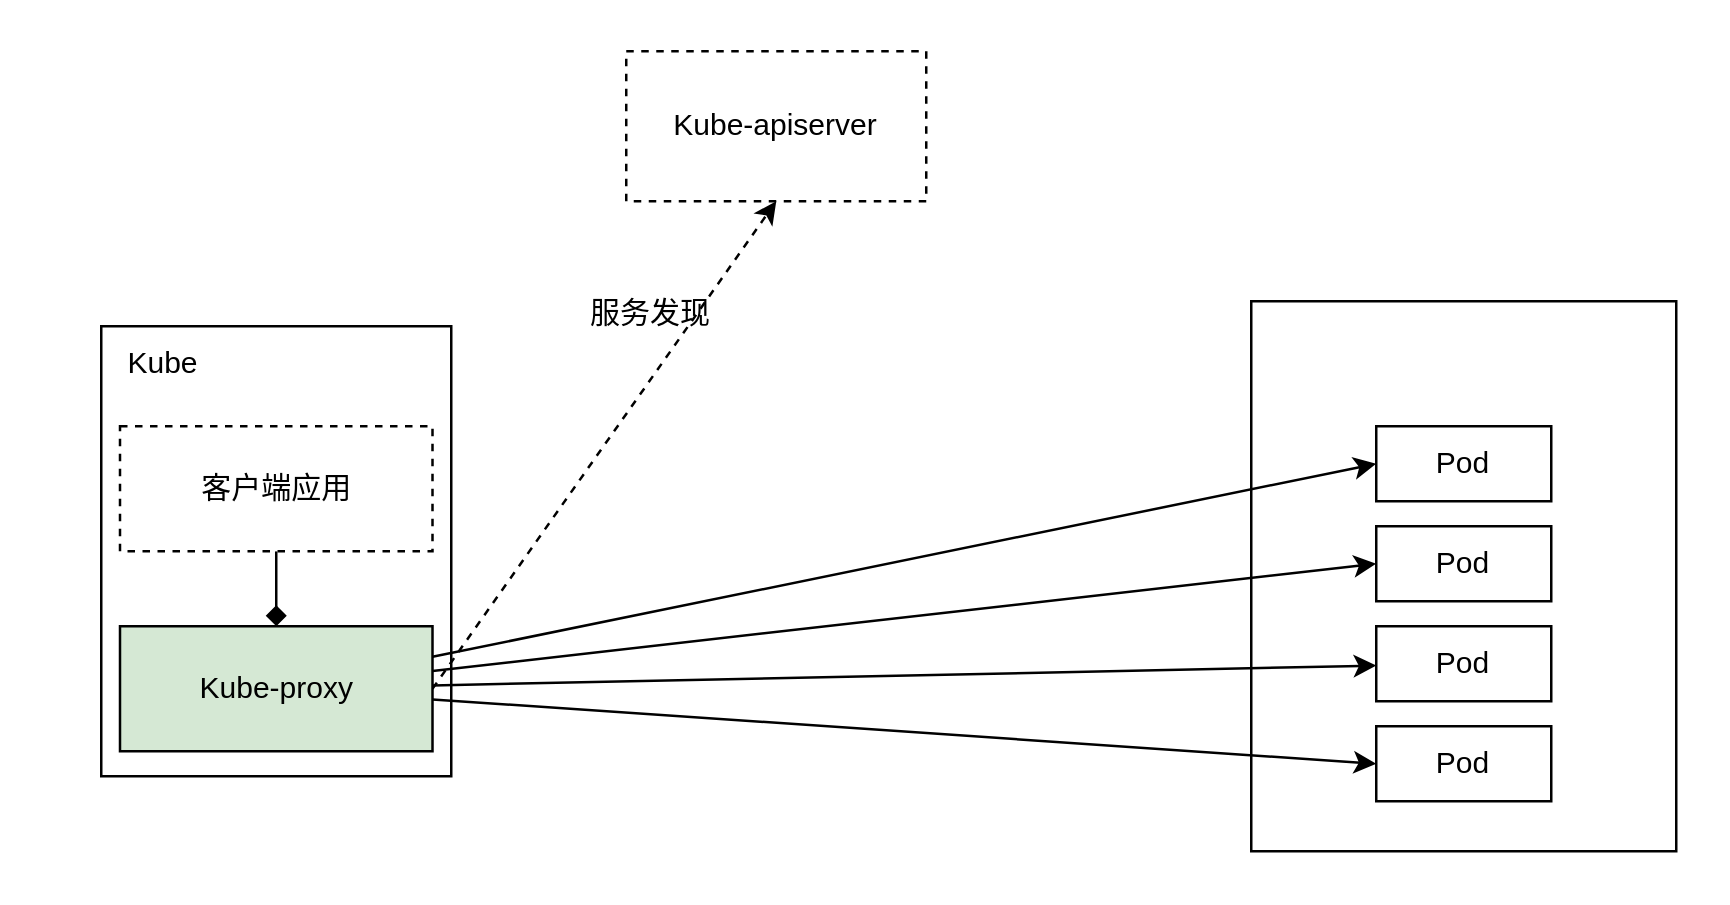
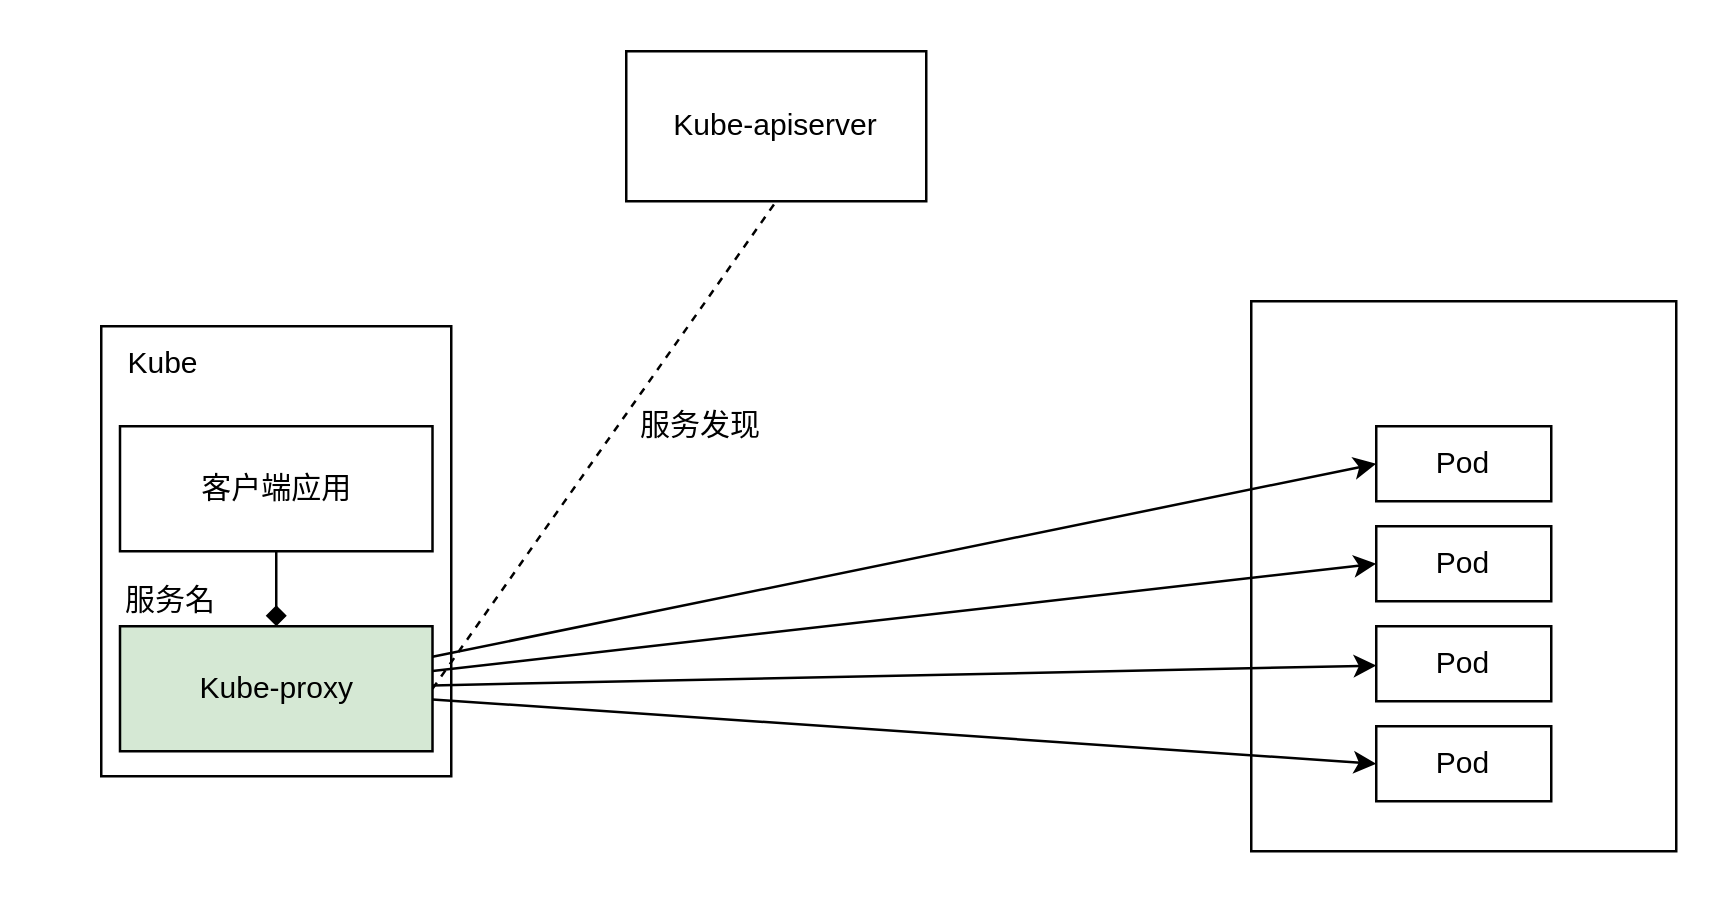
node "Kube-apiserver": style dashed -> solid
edge "Kube-proxy" -> "Kube-apiserver": arrowhead classic -> none
node "服务发现": moved (651, 314) -> (701, 426)
node "客户端应用": style dashed -> solid
node "服务名": added
